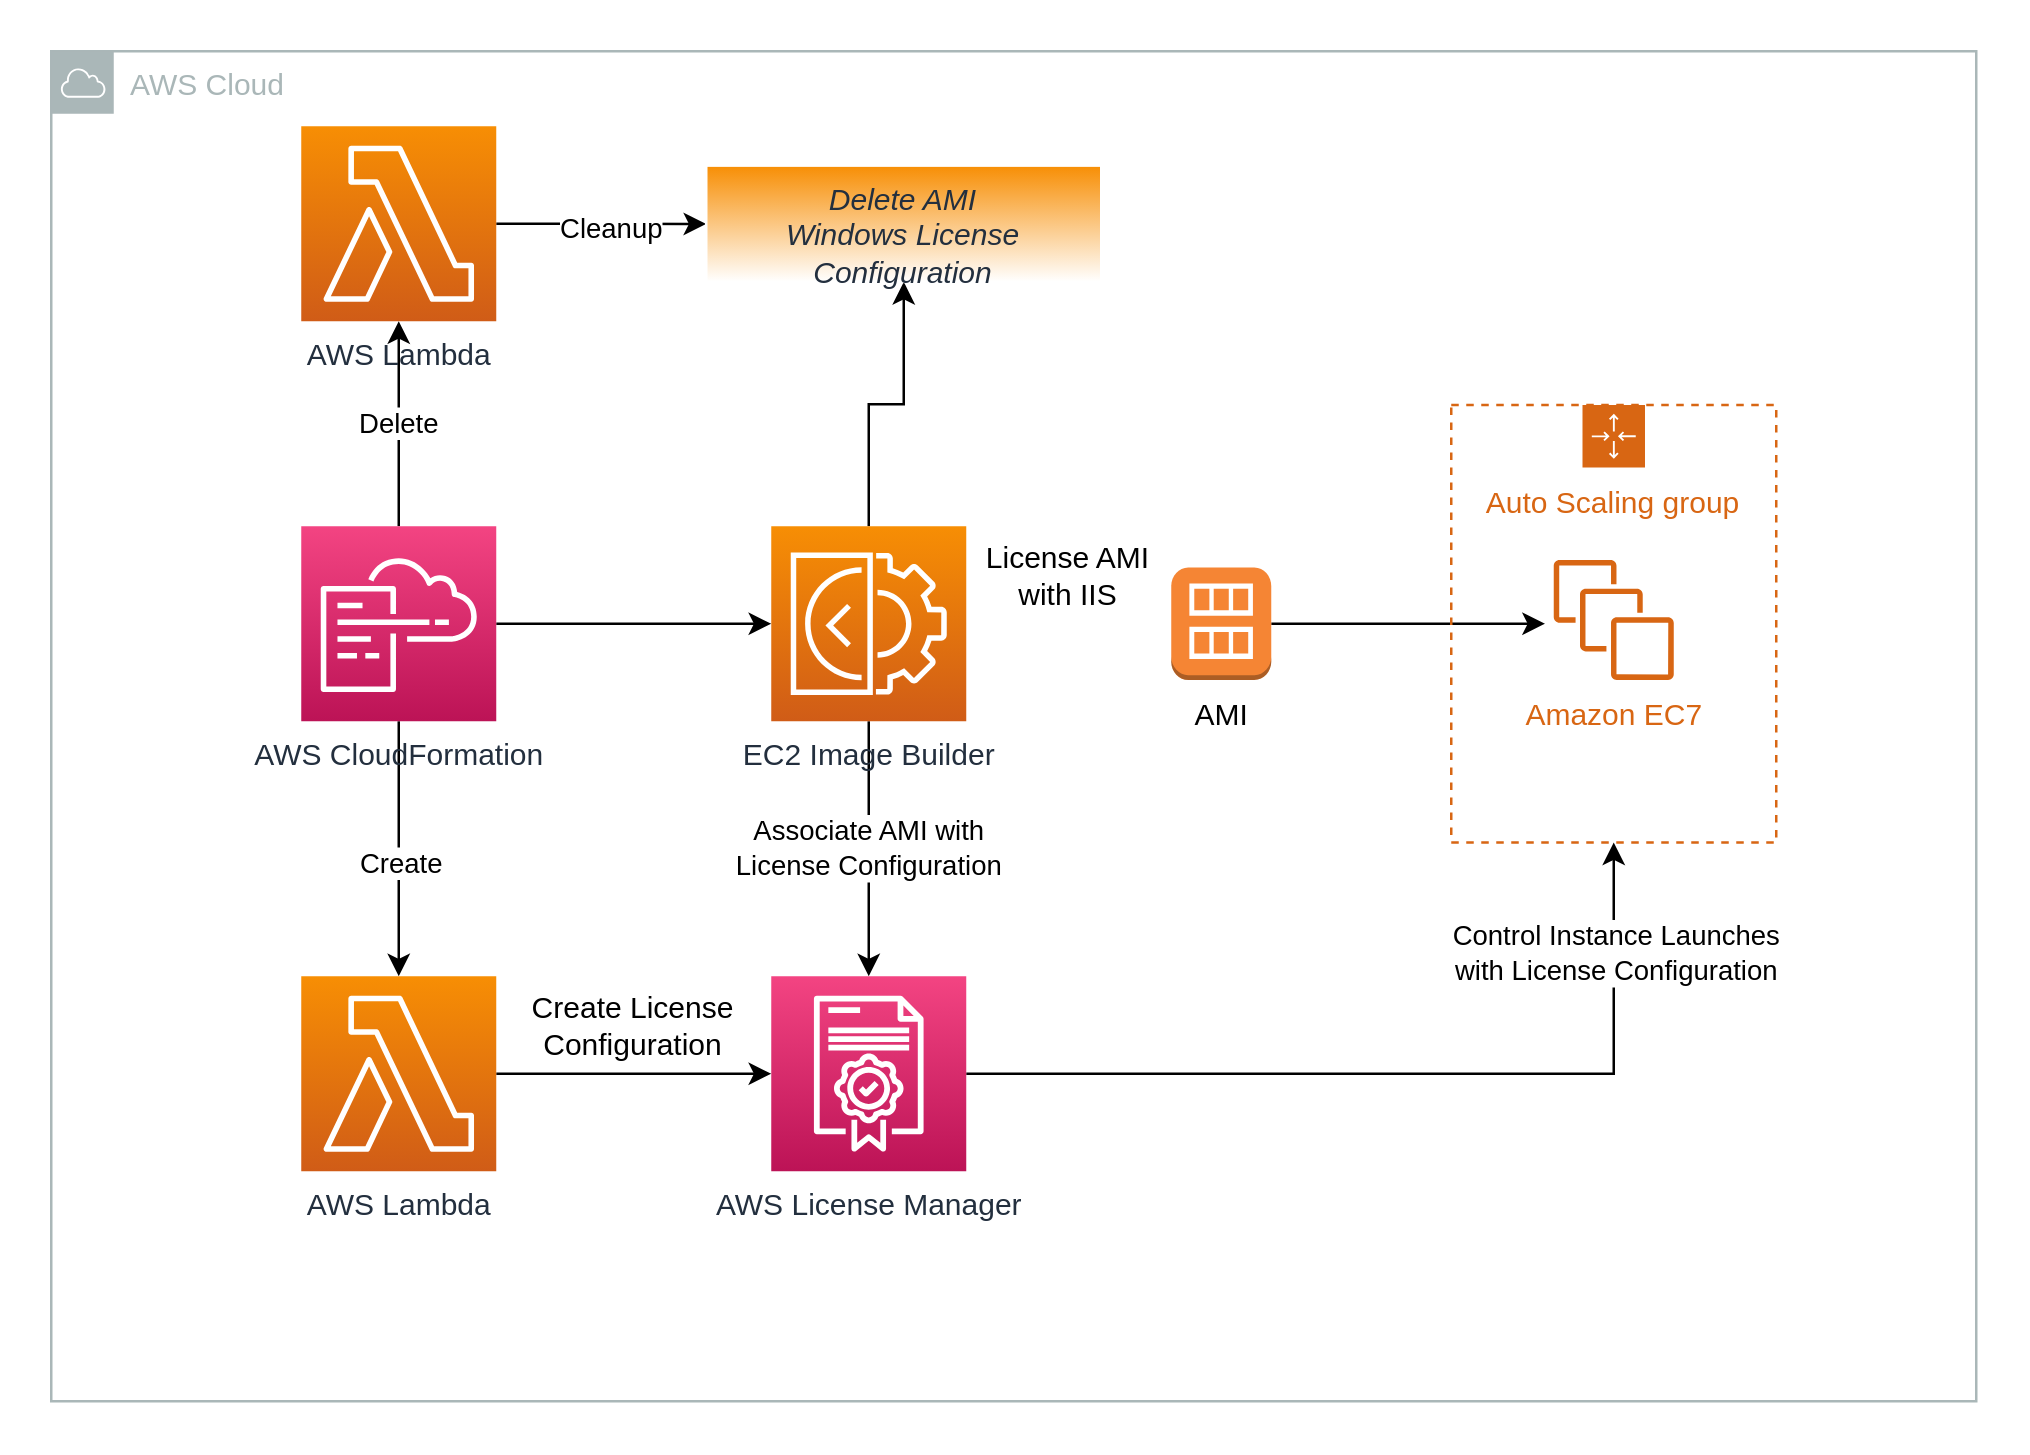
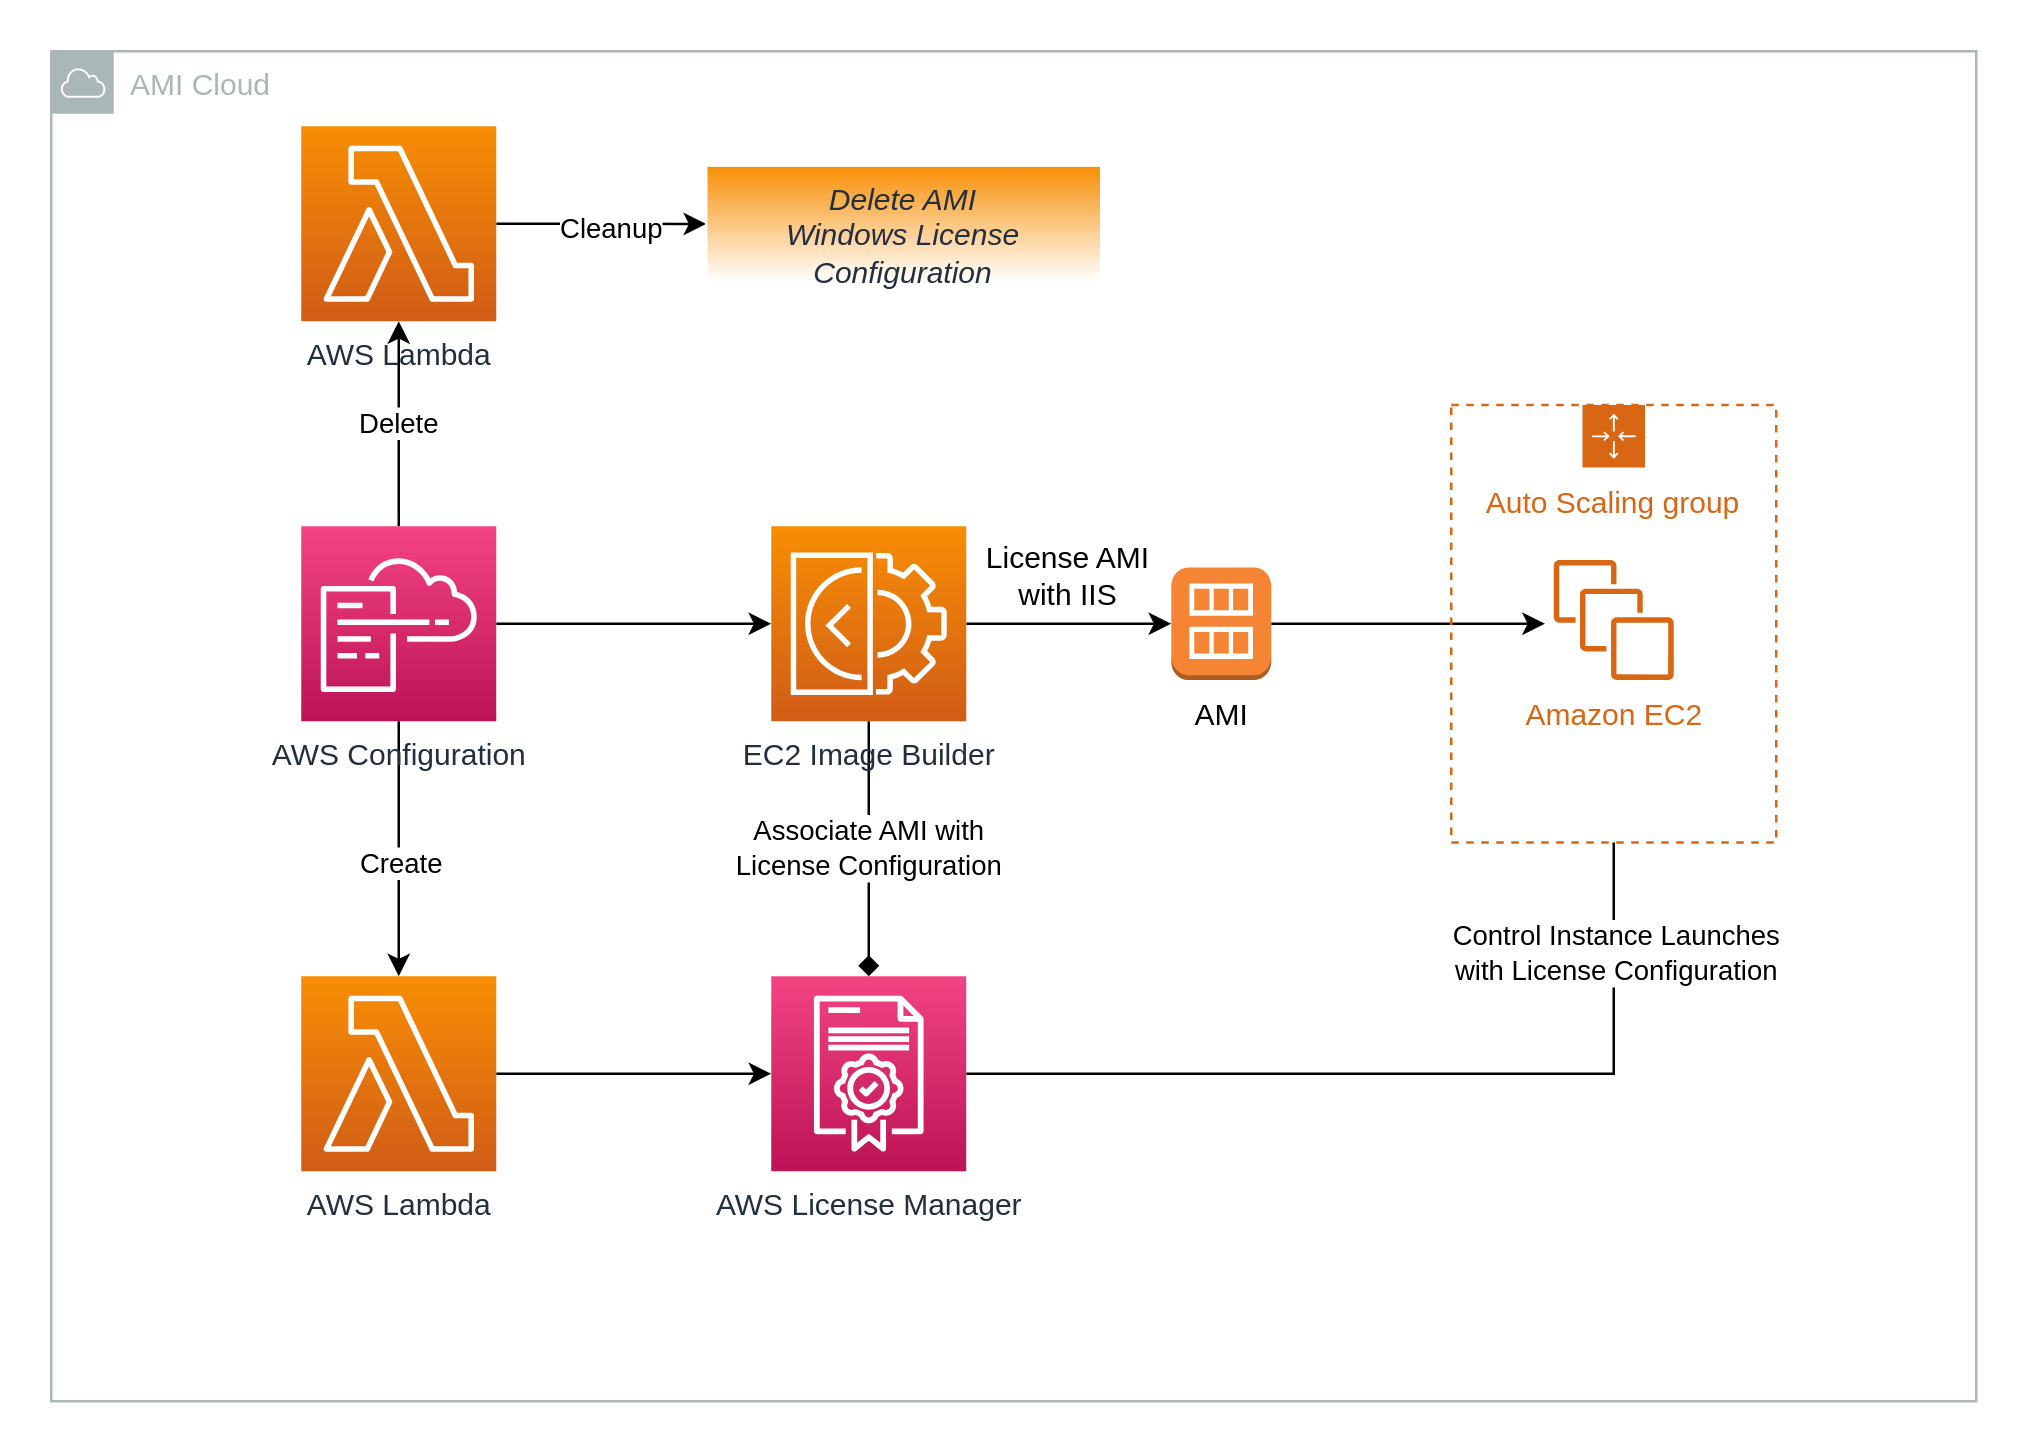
node "AWS Cloud": label "AWS Cloud" -> "AMI Cloud"
edge "EC2 Image Builder" -> "Delete AMI Windows License Configuration": now "EC2 Image Builder" -> "AMI"
node "Amazon EC7": label "Amazon EC7" -> "Amazon EC2"
node "AWS CloudFormation": label "AWS CloudFormation" -> "AWS Configuration"
edge "AWS License Manager" -> "Auto Scaling group": arrowhead classic -> none
edge "EC2 Image Builder" -> "AWS License Manager": arrowhead classic -> diamond
node "Create License Configuration": removed
